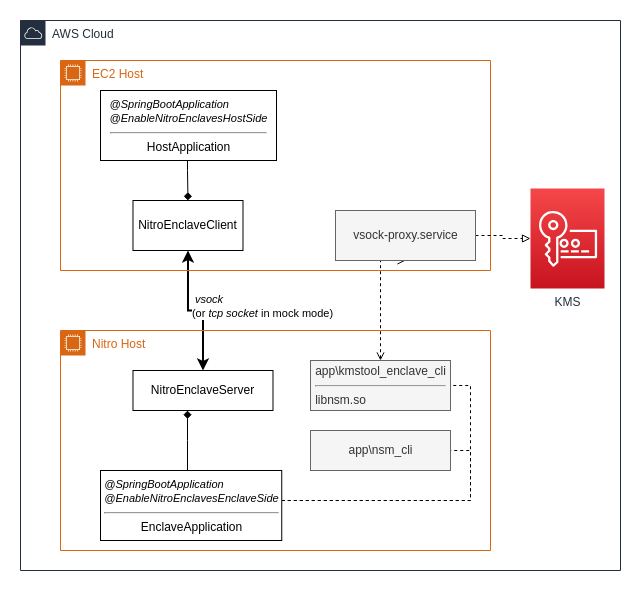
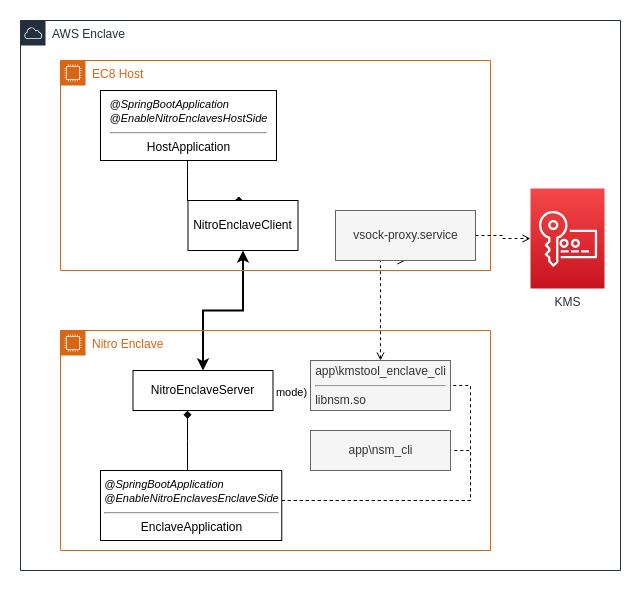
node "AWS Cloud": label "AWS Cloud" -> "AWS Enclave"
node "EC2 Host": label "EC2 Host" -> "EC8 Host"
node "NitroEnclaveClient": moved (188, 226) -> (243, 226)
edge "vsock-proxy.service" -> "KMS": arrowhead block -> open
node "Nitro Host": label "Nitro Host" -> "Nitro Enclave"
